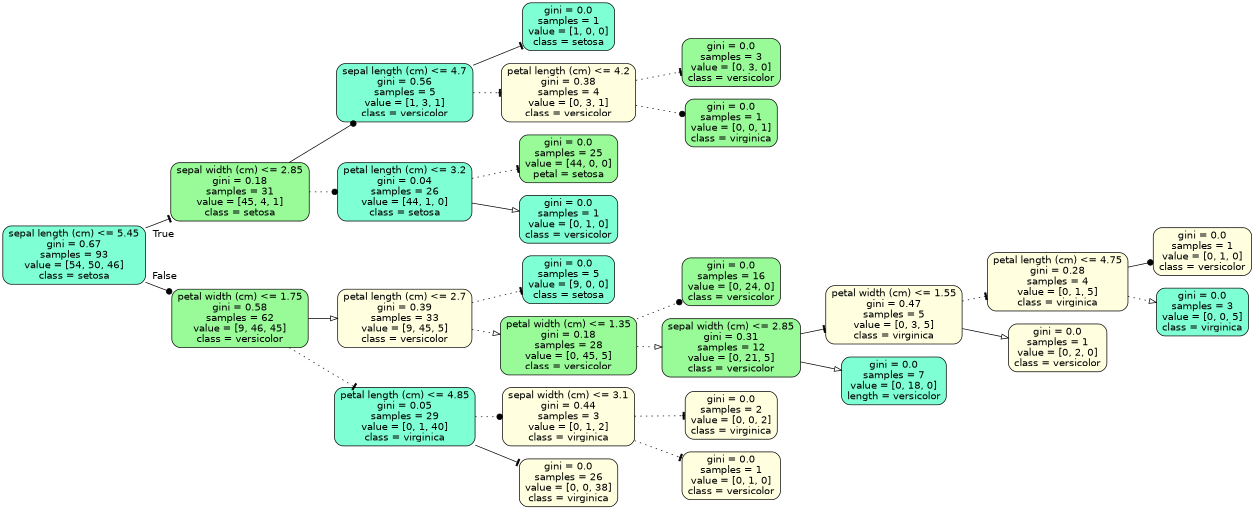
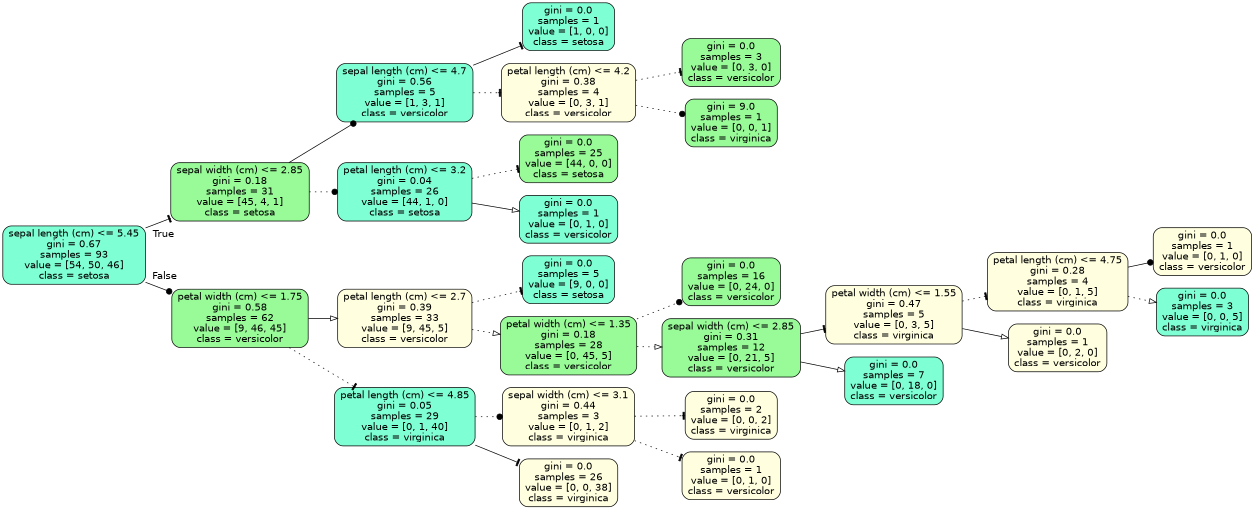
node "gini = 0.0 samples = 1 value = [0, 0, 1] class = virginica": label "gini = 0.0 samples = 1 value = [0, 0, 1] class = virginica" -> "gini = 9.0 samples = 1 value = [0, 0, 1] class = virginica"
node "gini = 0.0 samples = 25 value = [44, 0, 0] petal = setosa": label "gini = 0.0 samples = 25 value = [44, 0, 0] petal = setosa" -> "gini = 0.0 samples = 25 value = [44, 0, 0] class = setosa"
node "gini = 0.0 samples = 7 value = [0, 18, 0] length = versicolor": label "gini = 0.0 samples = 7 value = [0, 18, 0] length = versicolor" -> "gini = 0.0 samples = 7 value = [0, 18, 0] class = versicolor"
